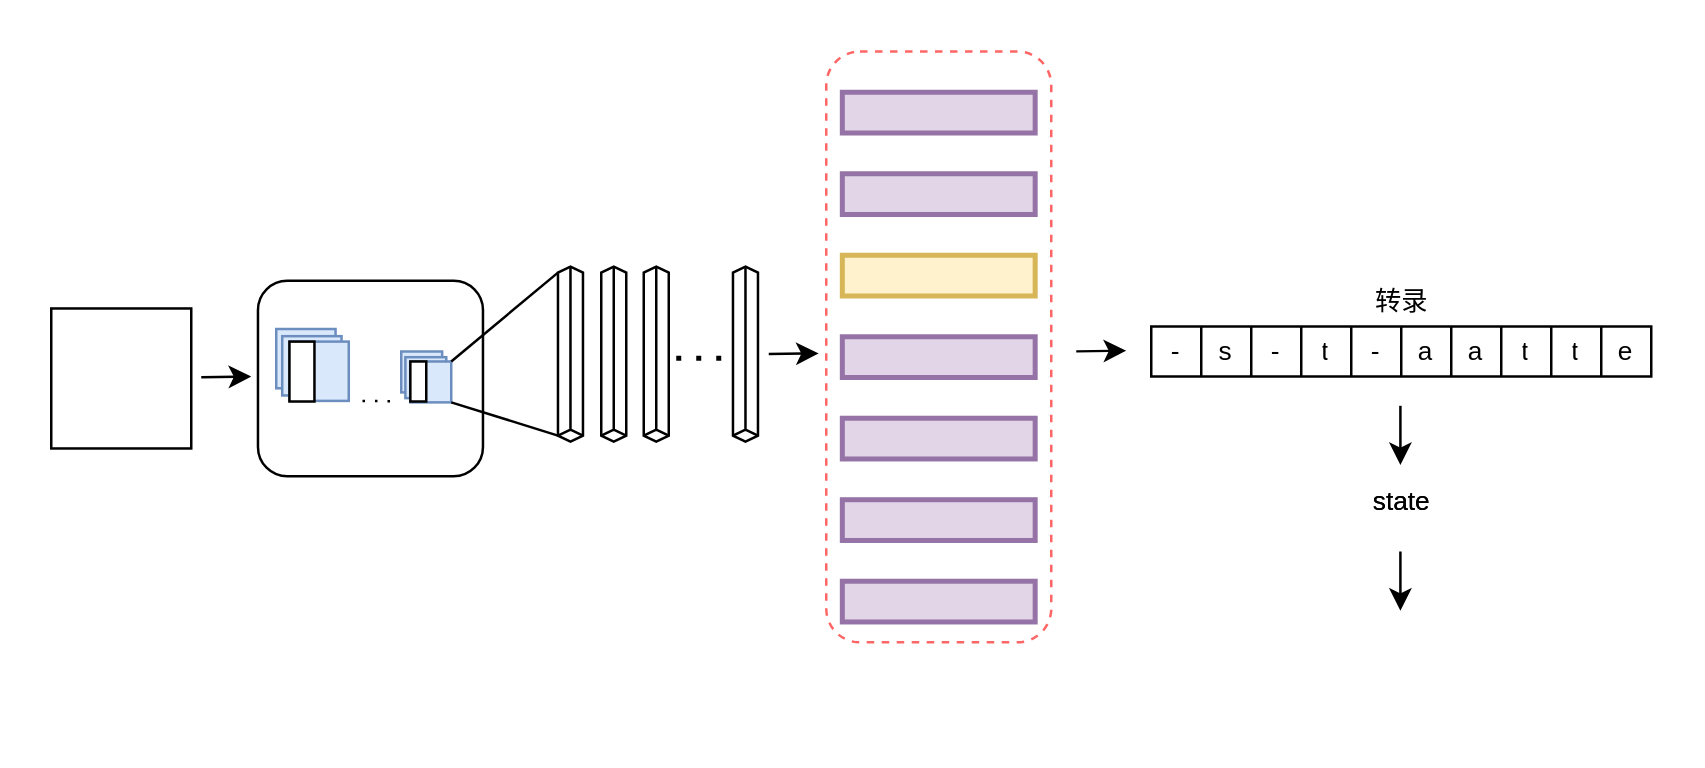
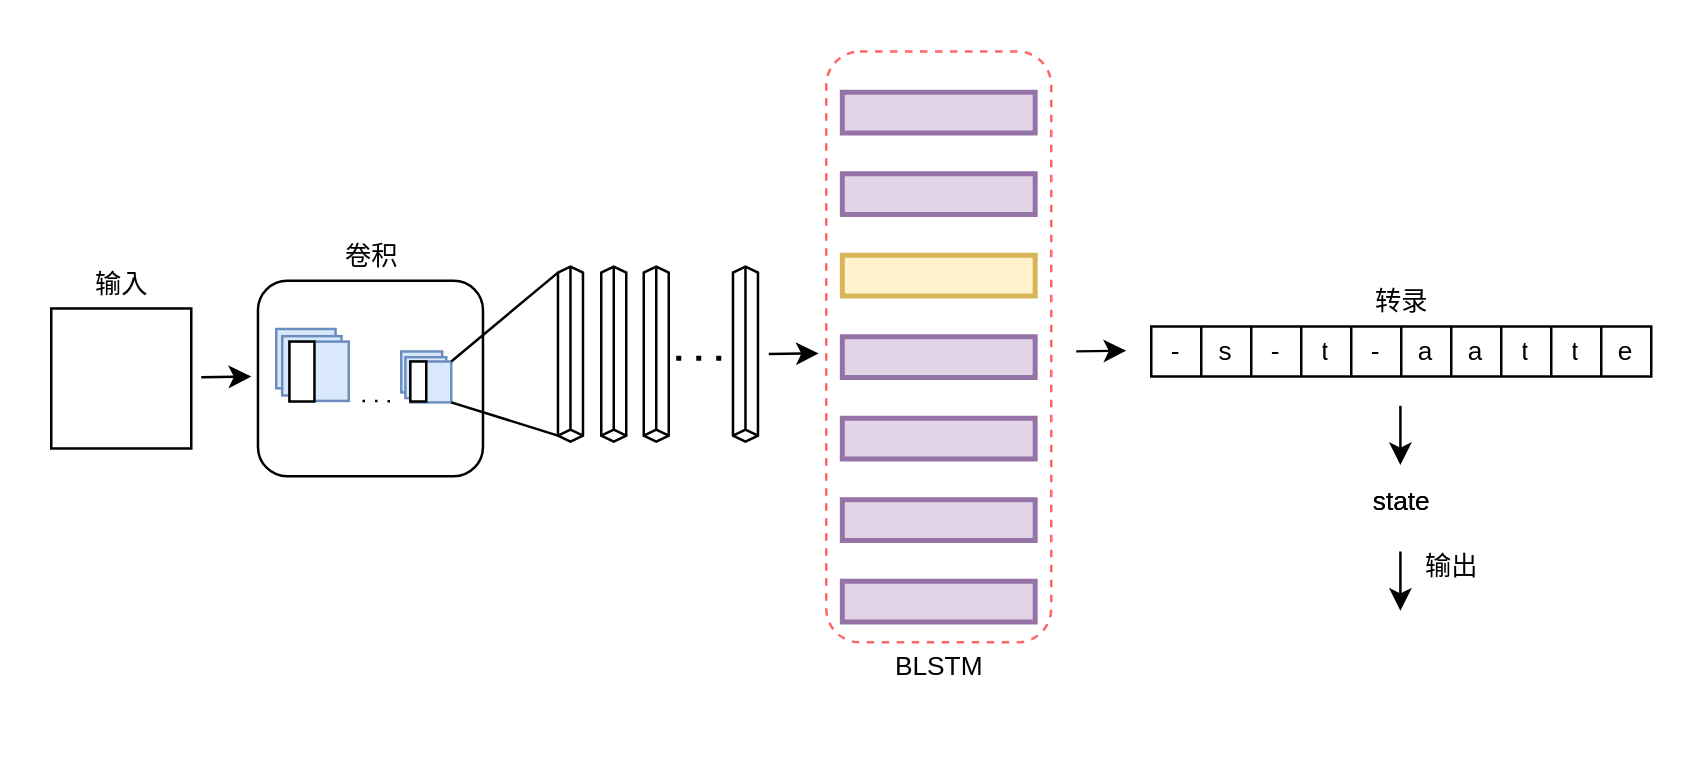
node "卷积": added
node "输入": added
node "输出": added
node "BLSTM": added
